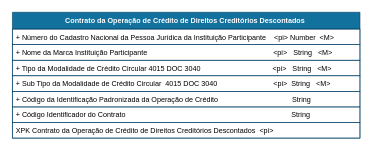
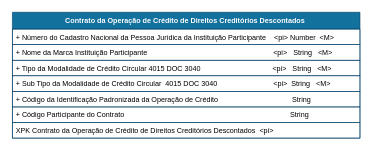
node "+ Código Identificador do Contrato String": label "+ Código Identificador do Contrato String" -> "+ Código Participante do Contrato String"
